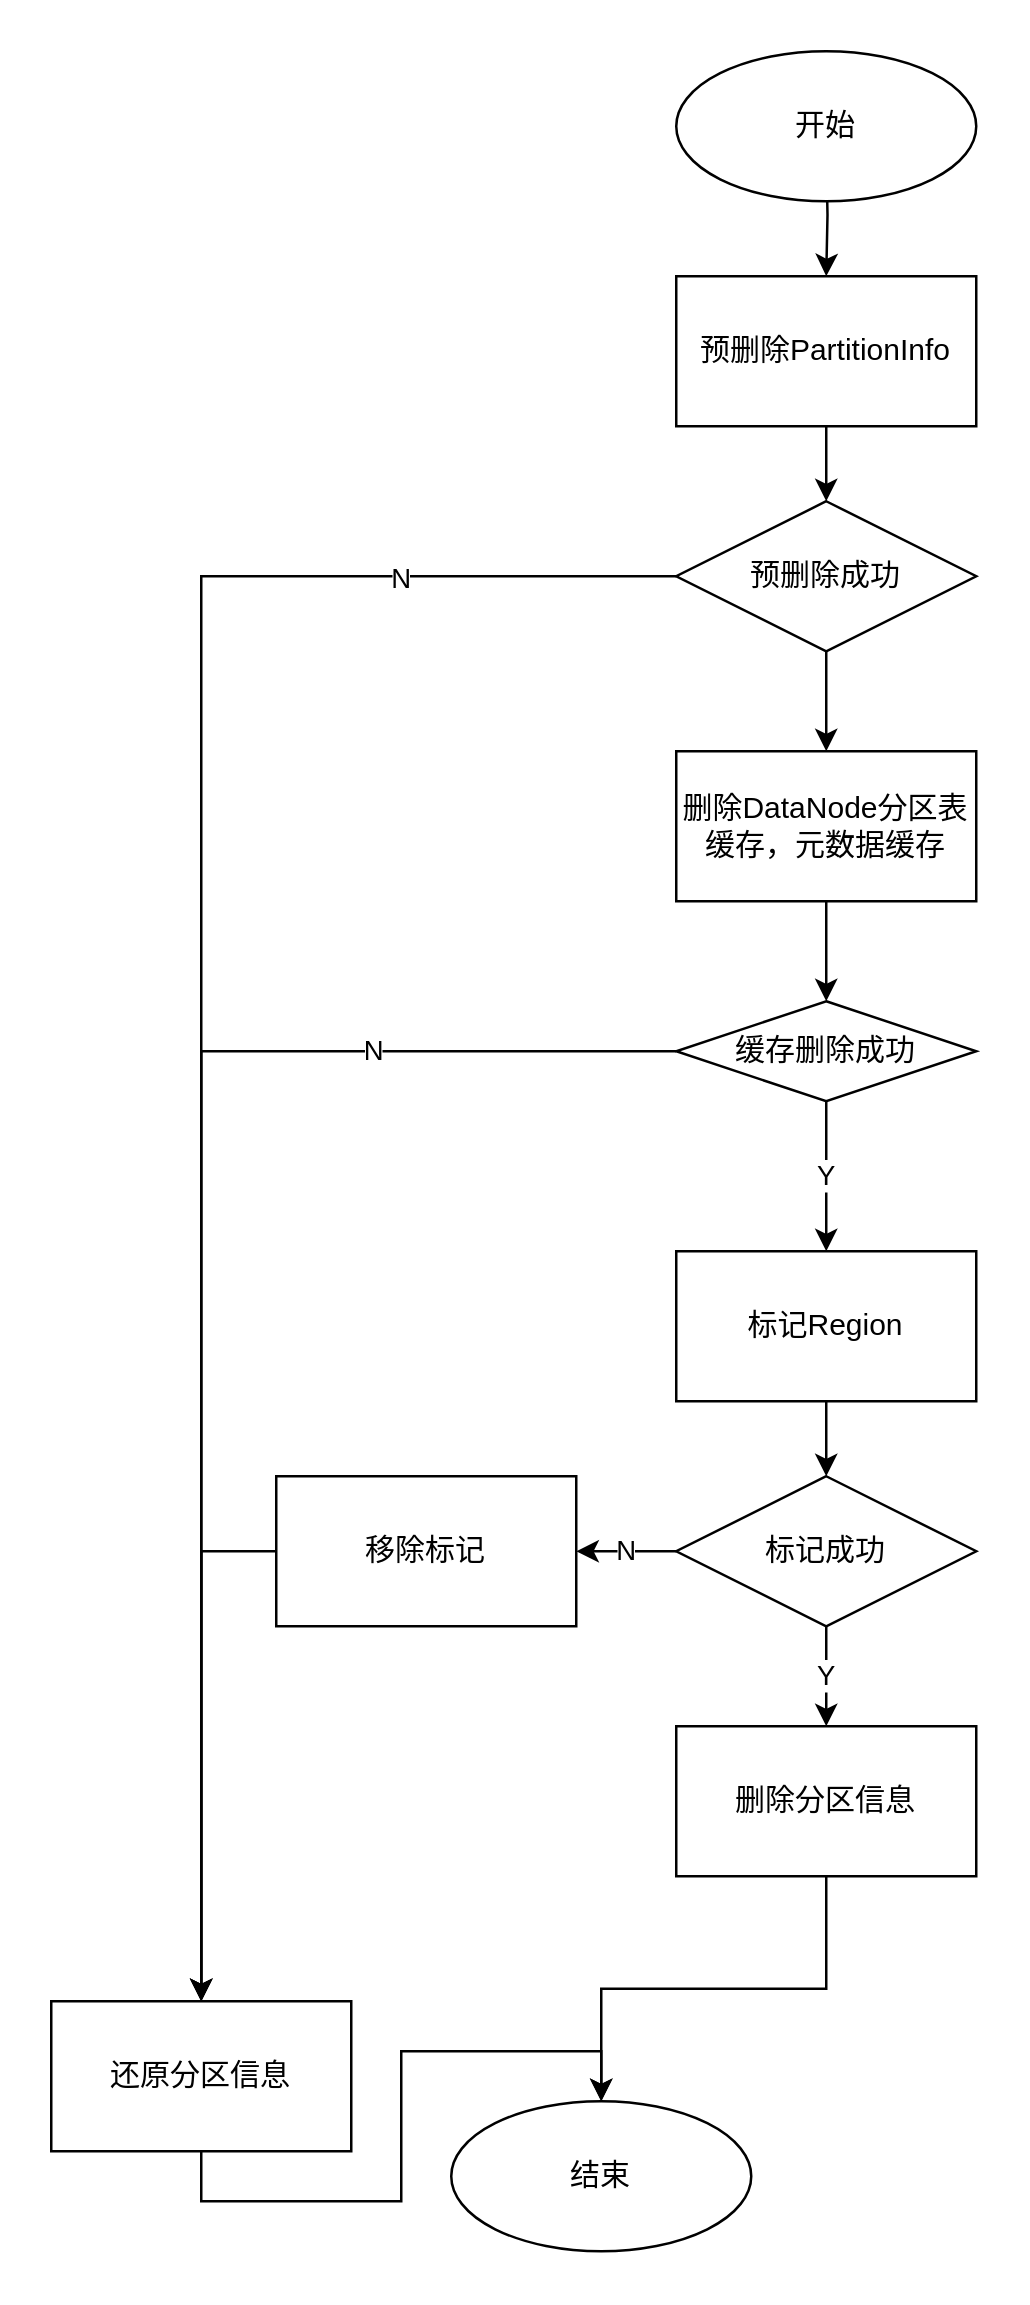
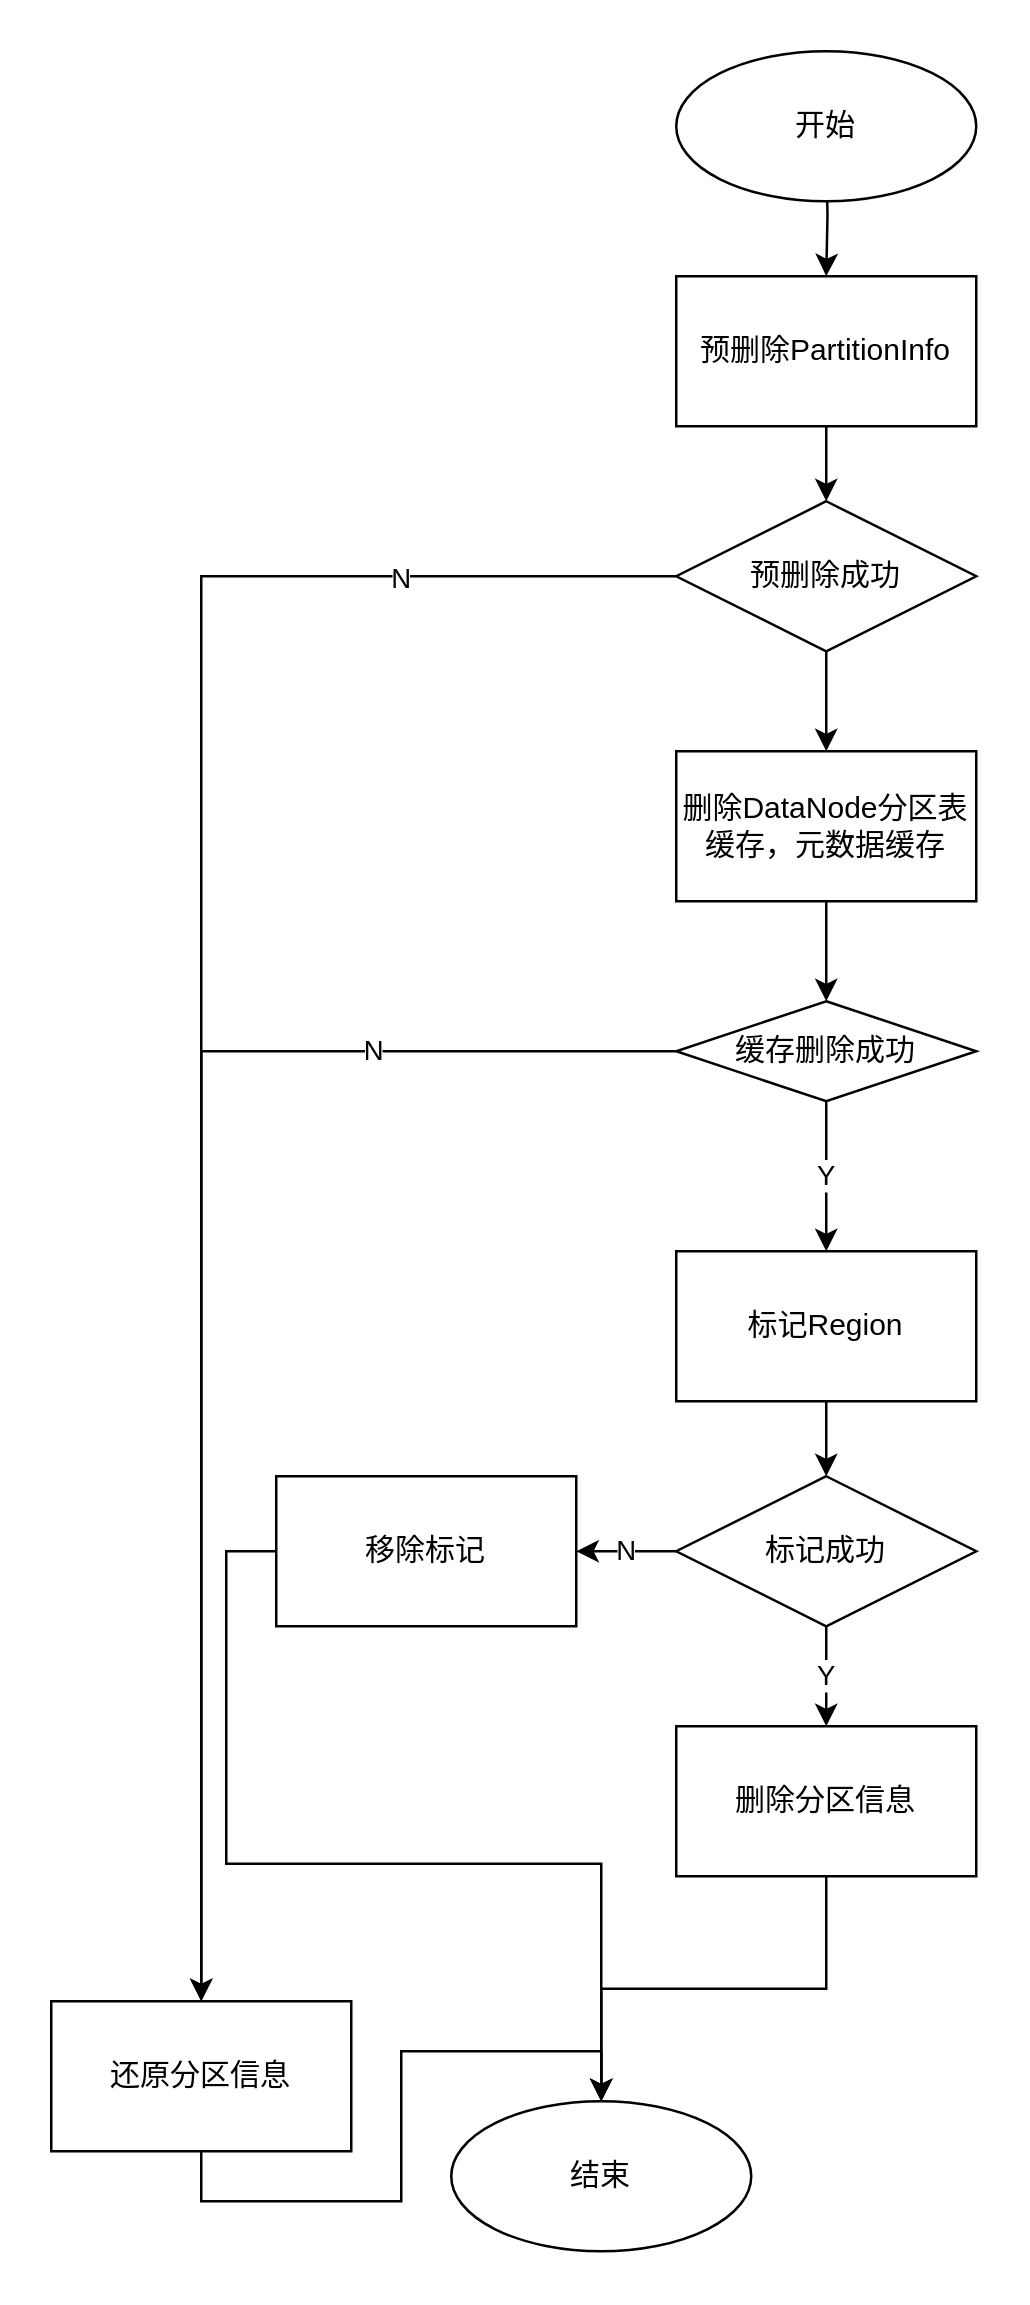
edge "移除标记" -> "还原分区信息": now "移除标记" -> "结束"
